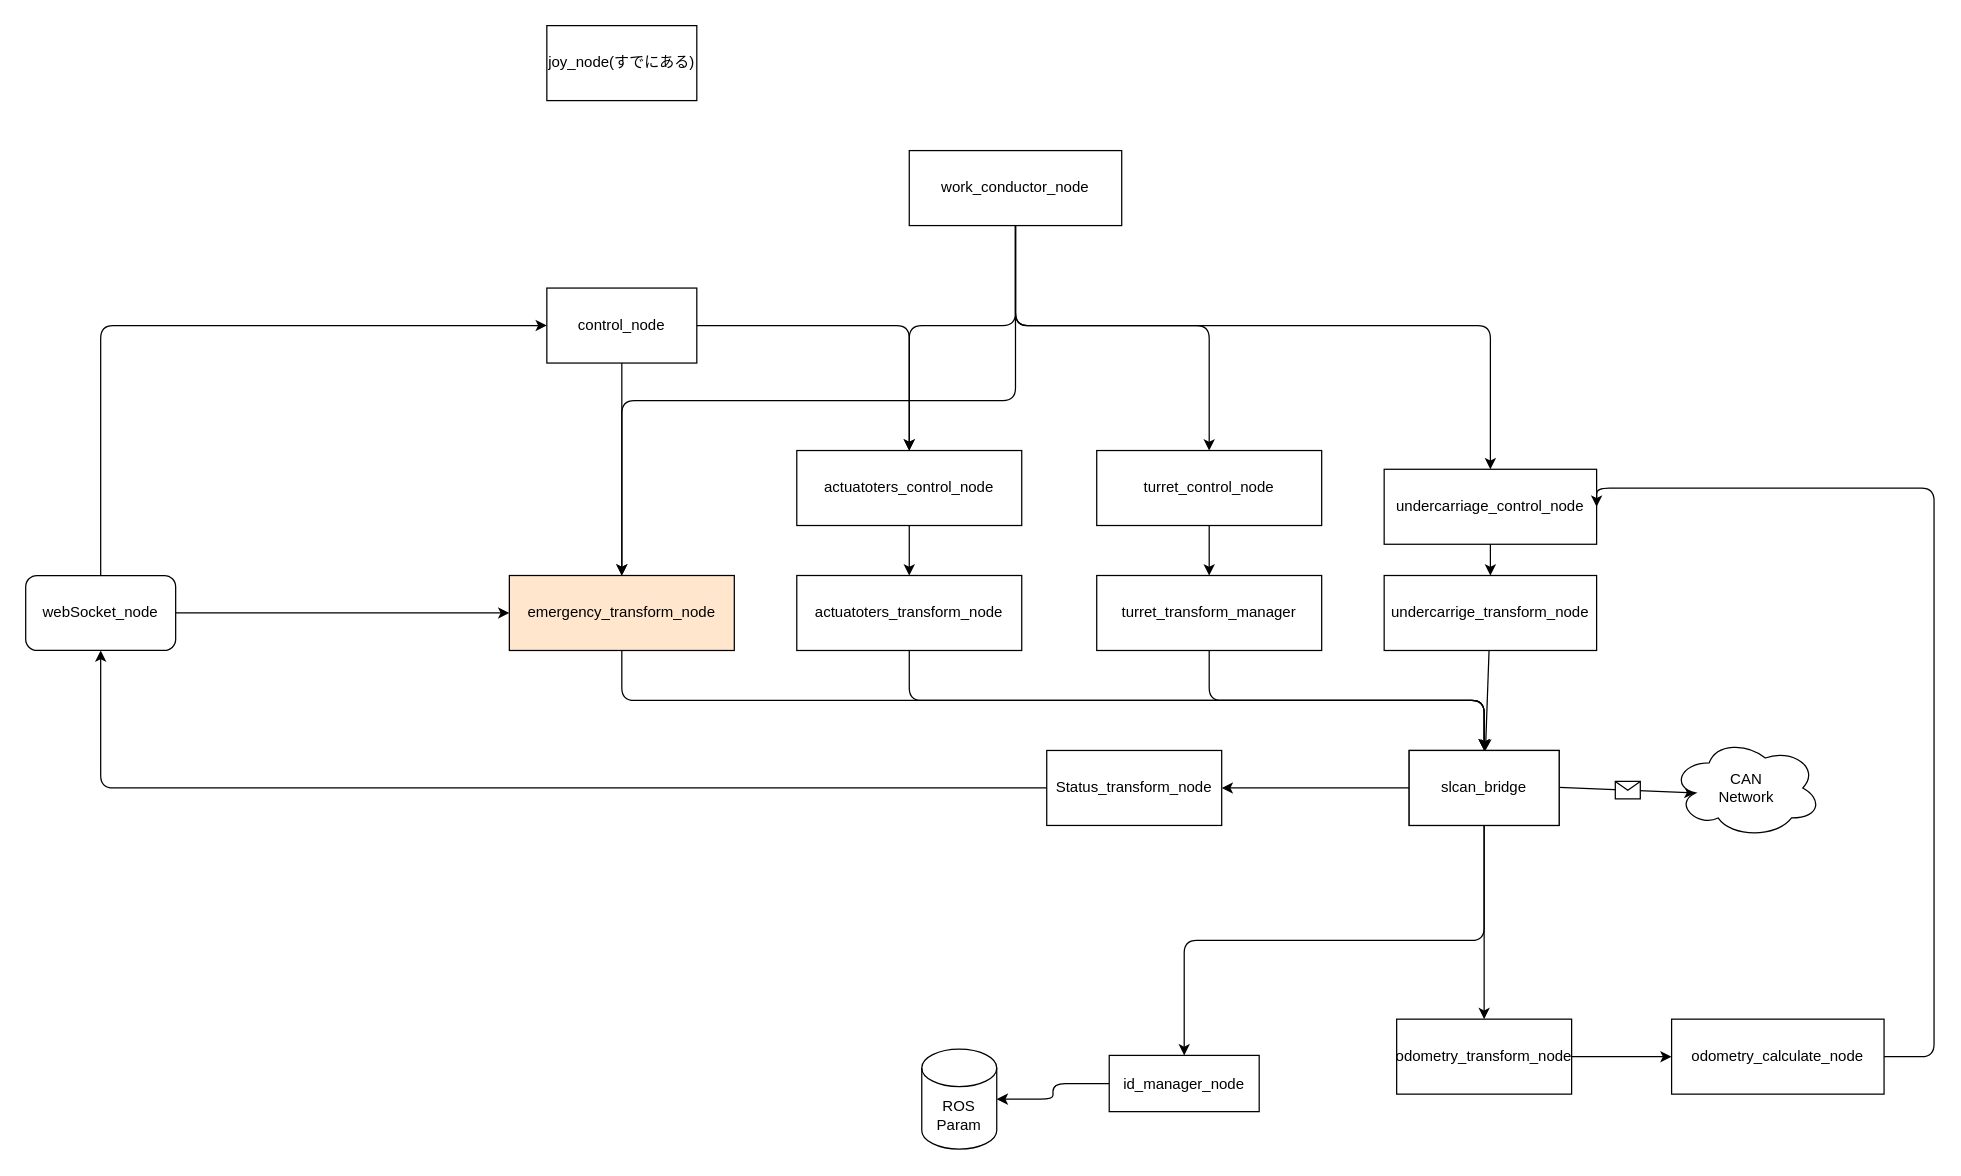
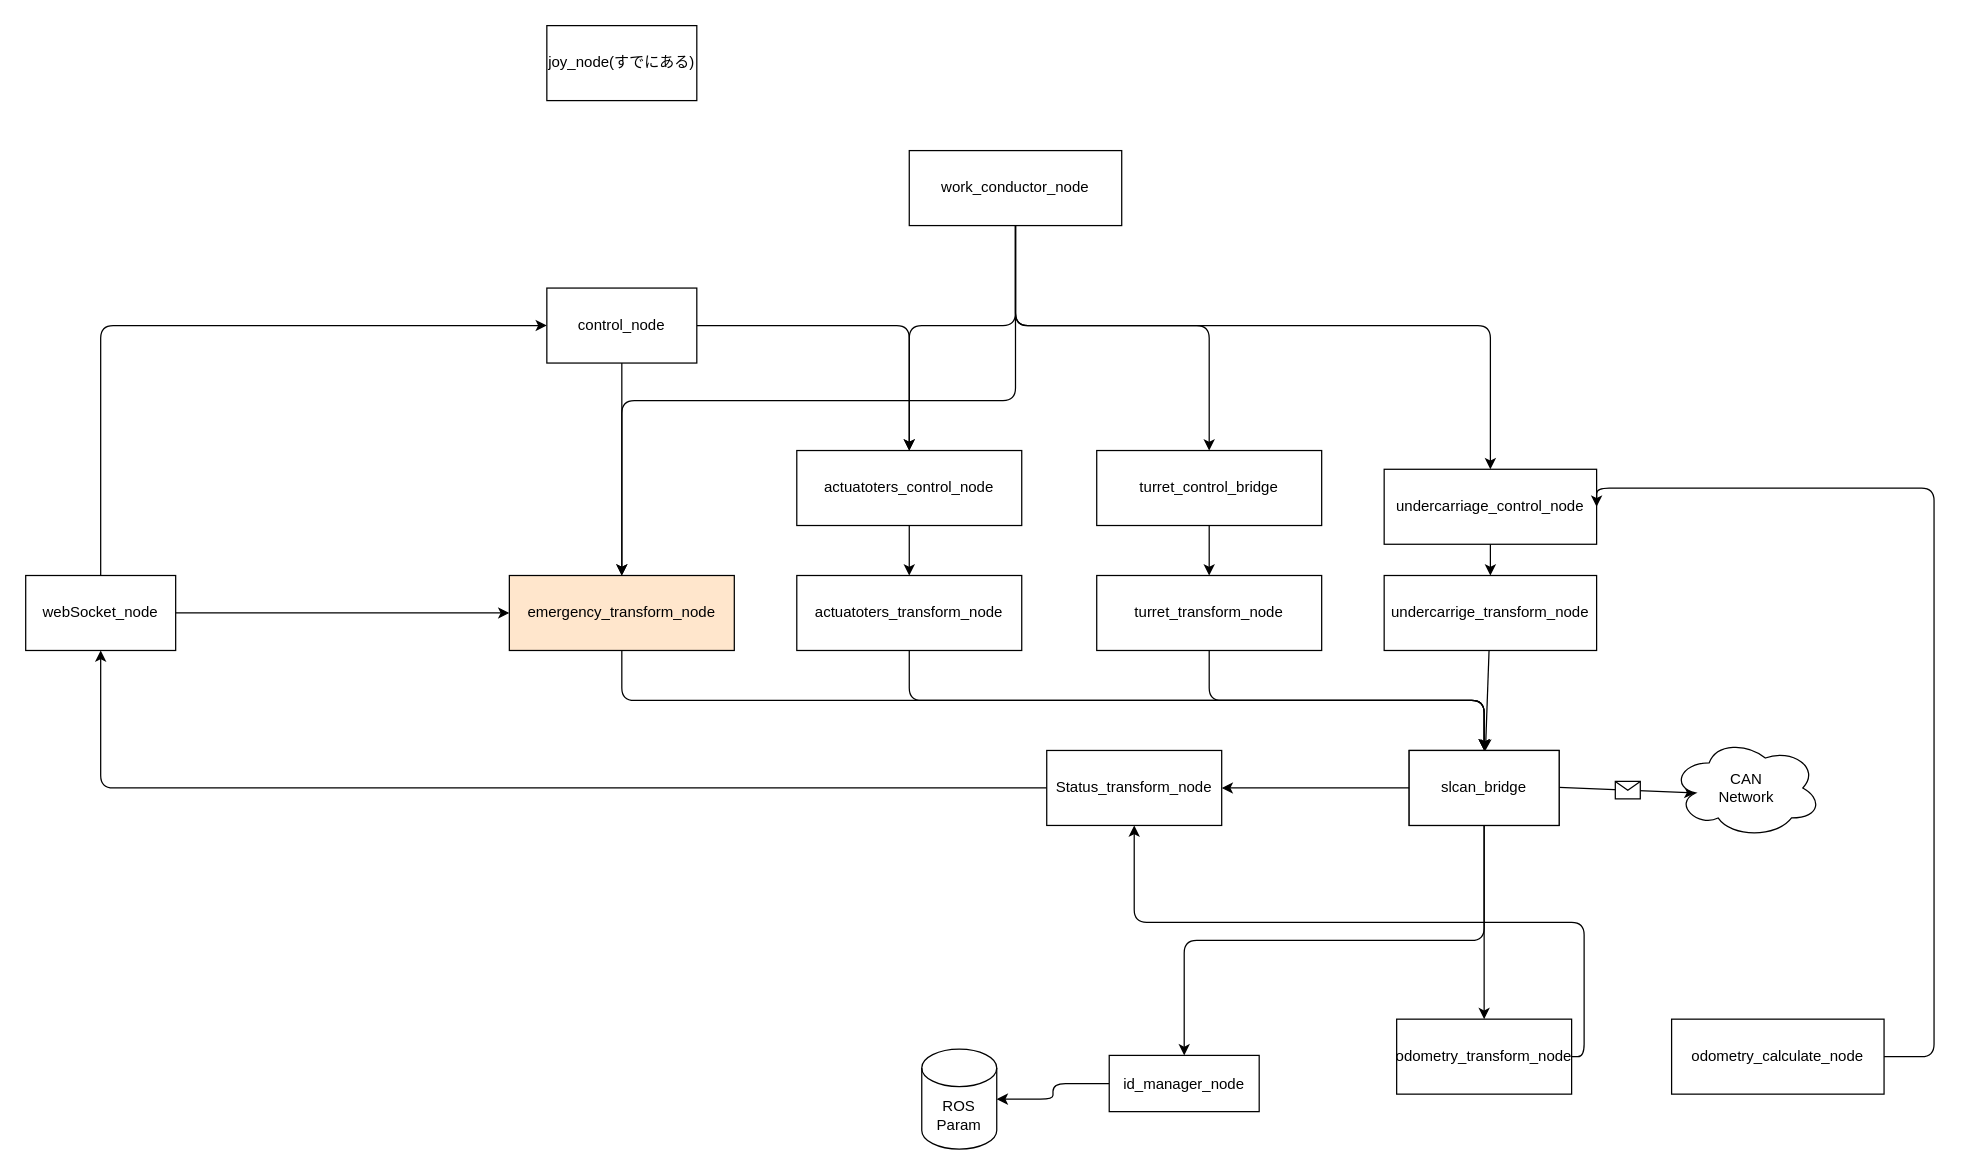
node "turret_control_node": label "turret_control_node" -> "turret_control_bridge"
node "webSocket_node": shape rounded rectangle -> rectangle
node "turret_transform_manager": label "turret_transform_manager" -> "turret_transform_node"
edge "odometry_transform_node" -> "odometry_calculate_node": now "odometry_transform_node" -> "Status_transform_node"
